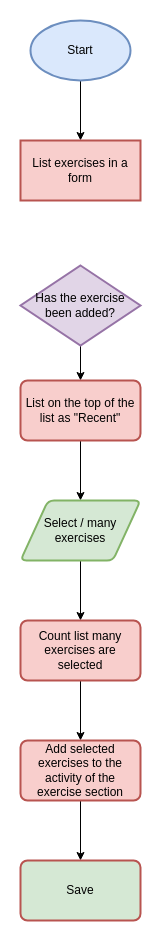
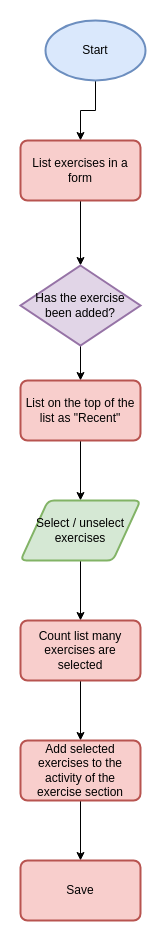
node "Start": moved (81, 51) -> (96, 51)
node "List exercises in a form": shape rectangle -> rounded rectangle
edge "List exercises in a form" -> "Has the exercise been added?": added
node "Select / many exercises": label "Select / many exercises" -> "Select / unselect exercises"
node "Save": fillcolor #d5e8d4 -> #f8cecc
